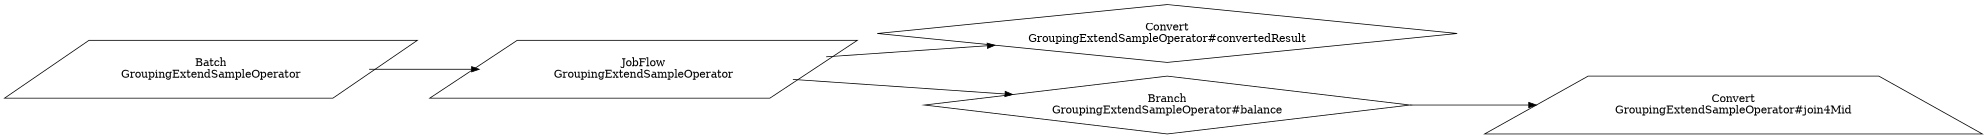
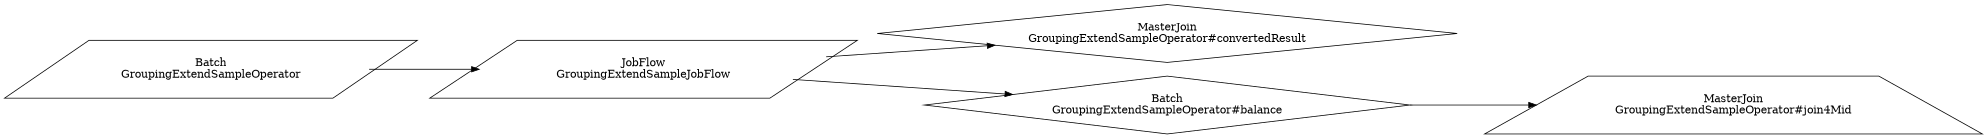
node "Convert GroupingExtendSampleOperator#convertedResult": label "Convert GroupingExtendSampleOperator#convertedResult" -> "MasterJoin GroupingExtendSampleOperator#convertedResult"
node "JobFlow GroupingExtendSampleOperator": label "JobFlow GroupingExtendSampleOperator" -> "JobFlow GroupingExtendSampleJobFlow"
node "Branch GroupingExtendSampleOperator#balance": label "Branch GroupingExtendSampleOperator#balance" -> "Batch GroupingExtendSampleOperator#balance"
node "Convert GroupingExtendSampleOperator#join4Mid": label "Convert GroupingExtendSampleOperator#join4Mid" -> "MasterJoin GroupingExtendSampleOperator#join4Mid"
